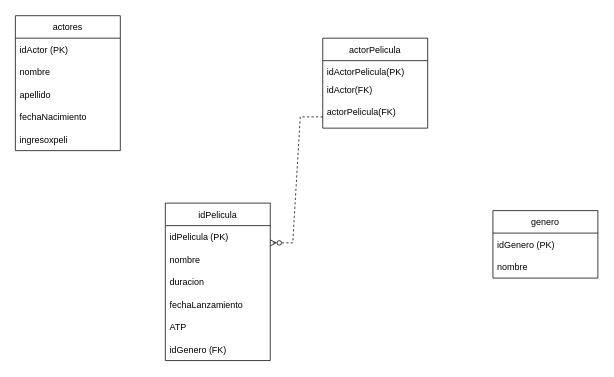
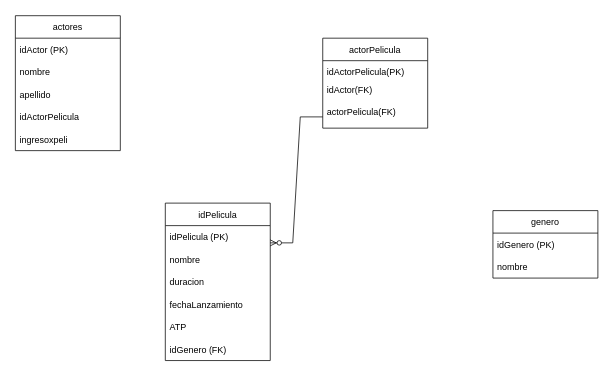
node "fechaNacimiento": label "fechaNacimiento" -> "idActorPelicula"
edge "actorPelicula(FK)" -> "idPelicula (PK)": style dashed -> solid
